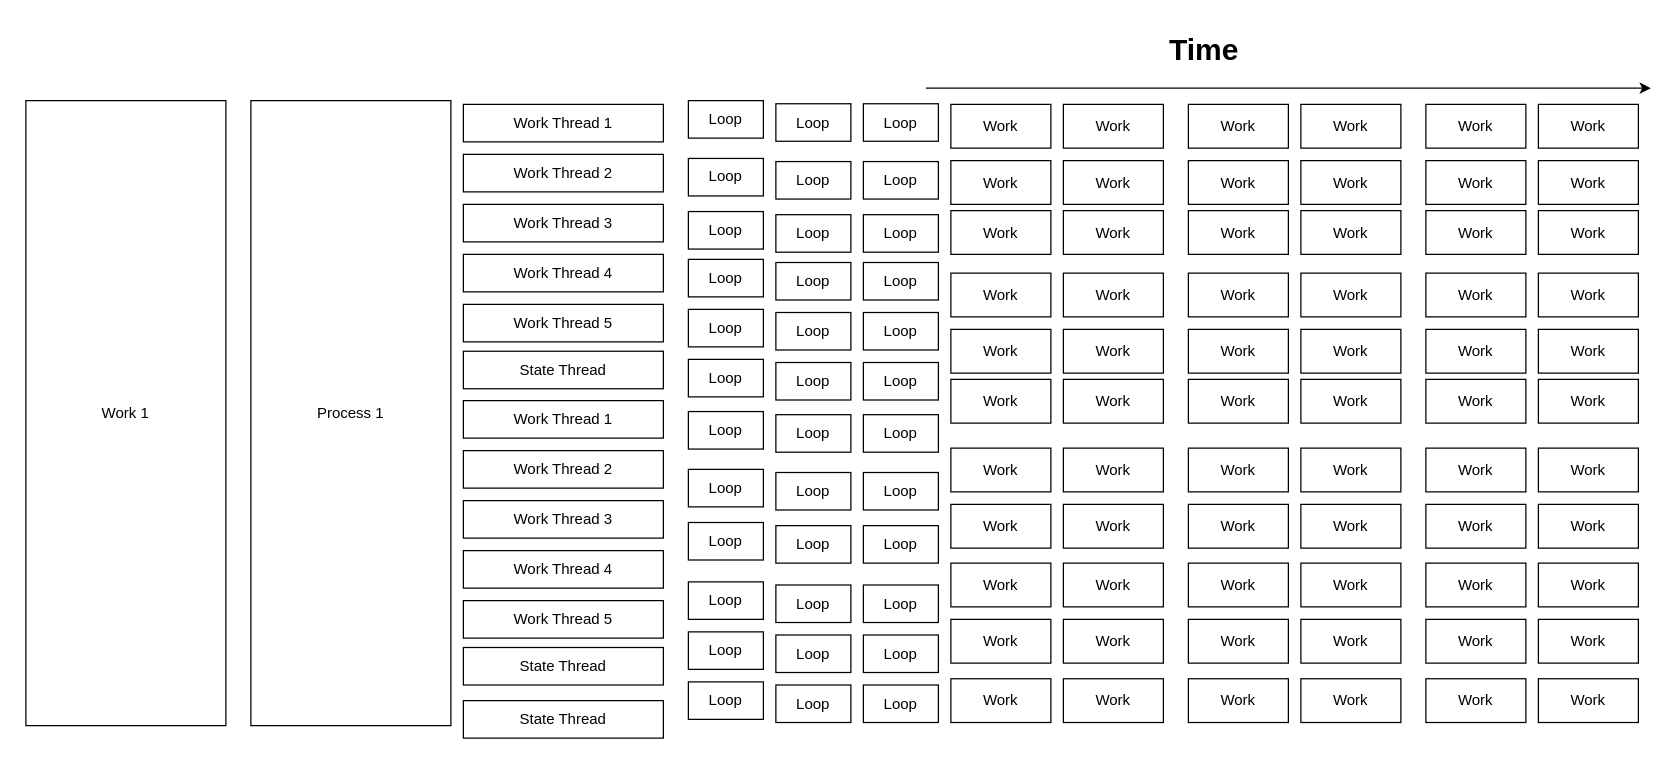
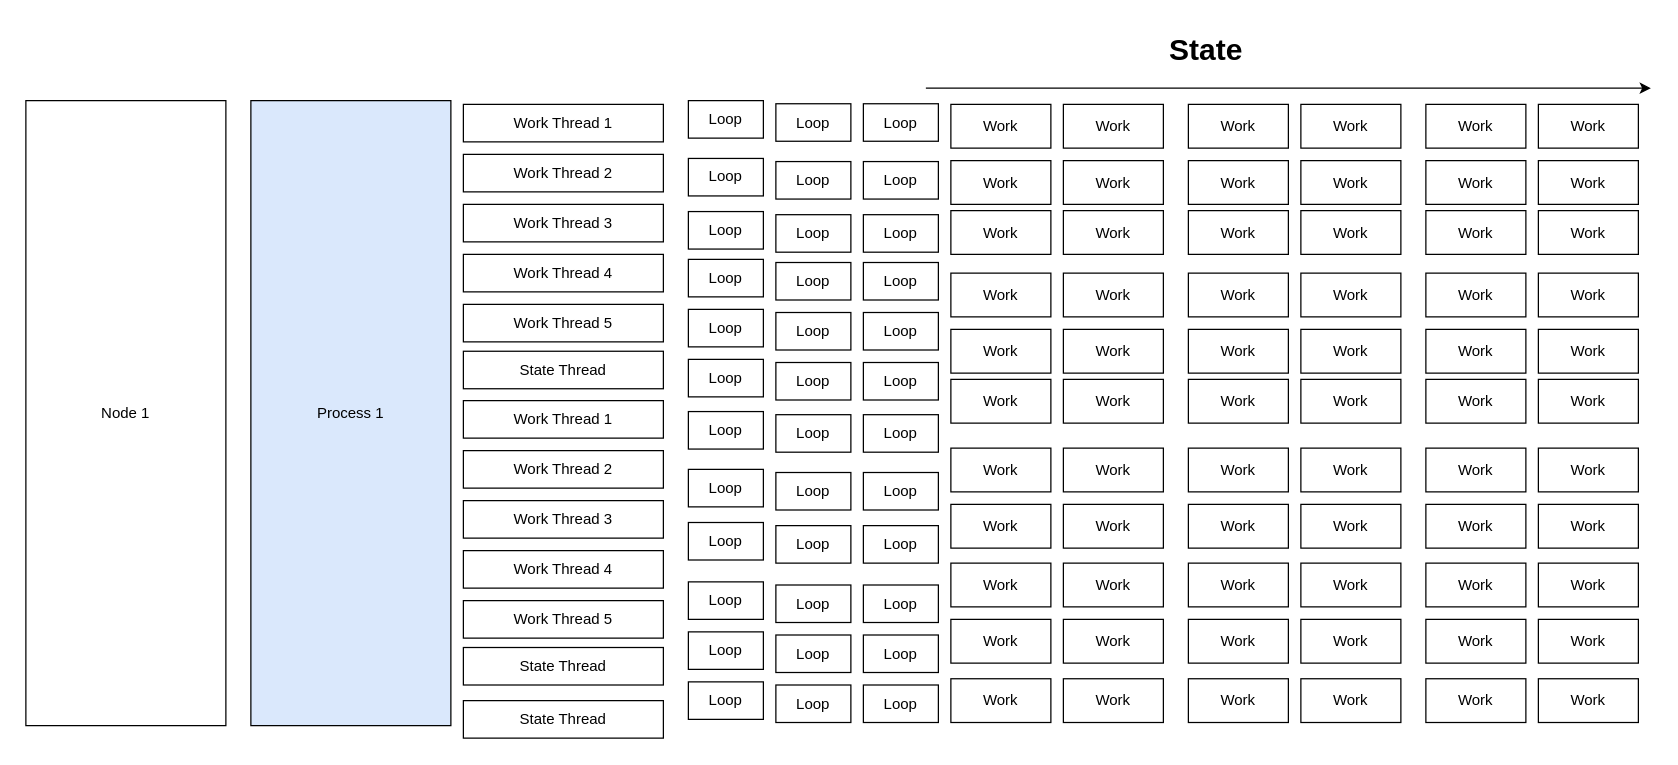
node "Time": label "Time" -> "State"
node "Work 1": label "Work 1" -> "Node 1"
node "Process 1": fillcolor #ffffff -> #dae8fc
